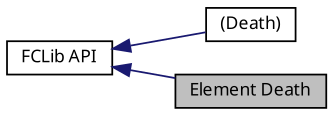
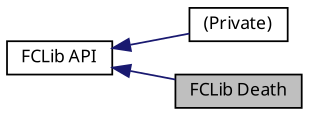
node "(Death)": label "(Death)" -> "(Private)"
node "Element Death": label "Element Death" -> "FCLib Death"
